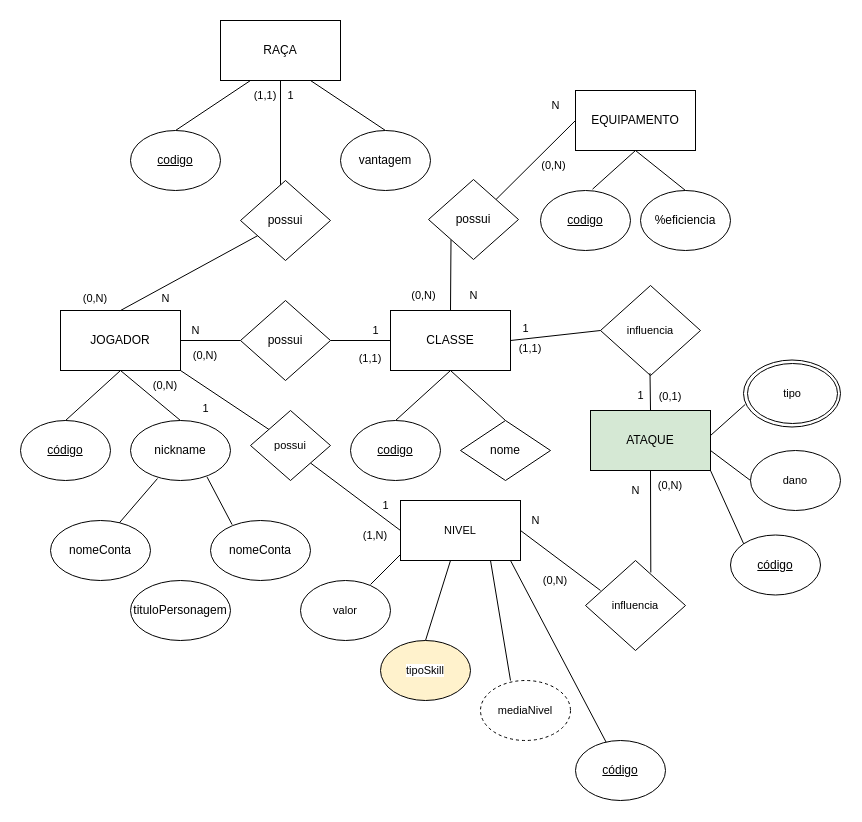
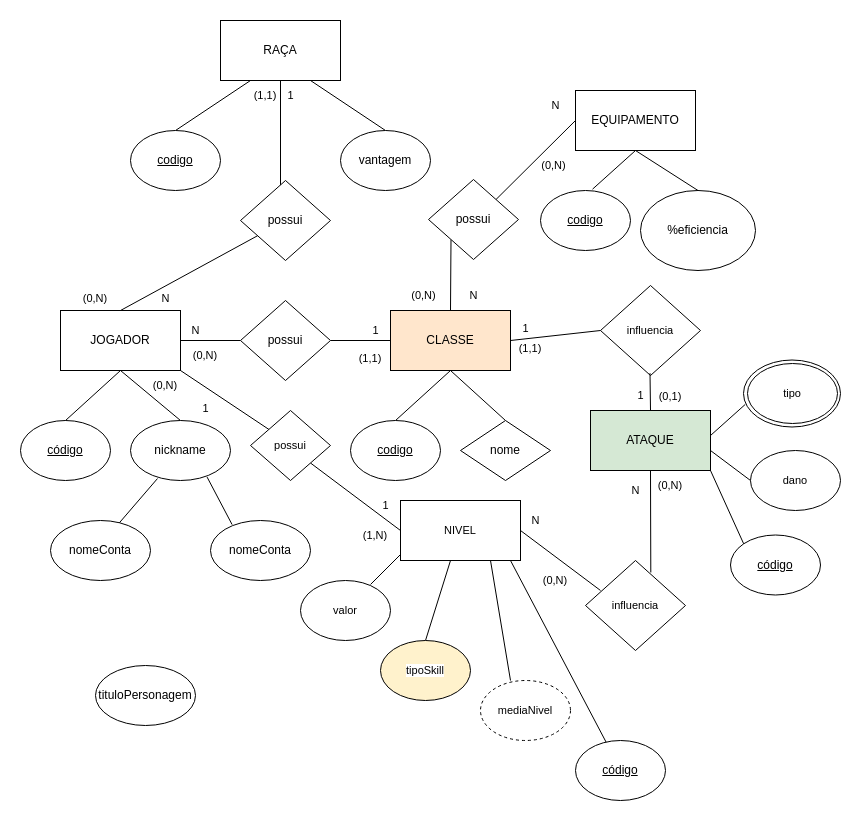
node "%eficiencia": size 90x60 -> 115x80
node "CLASSE": fillcolor #ffffff -> #ffe6cc
node "tituloPersonagem": moved (181, 611) -> (146, 696)
